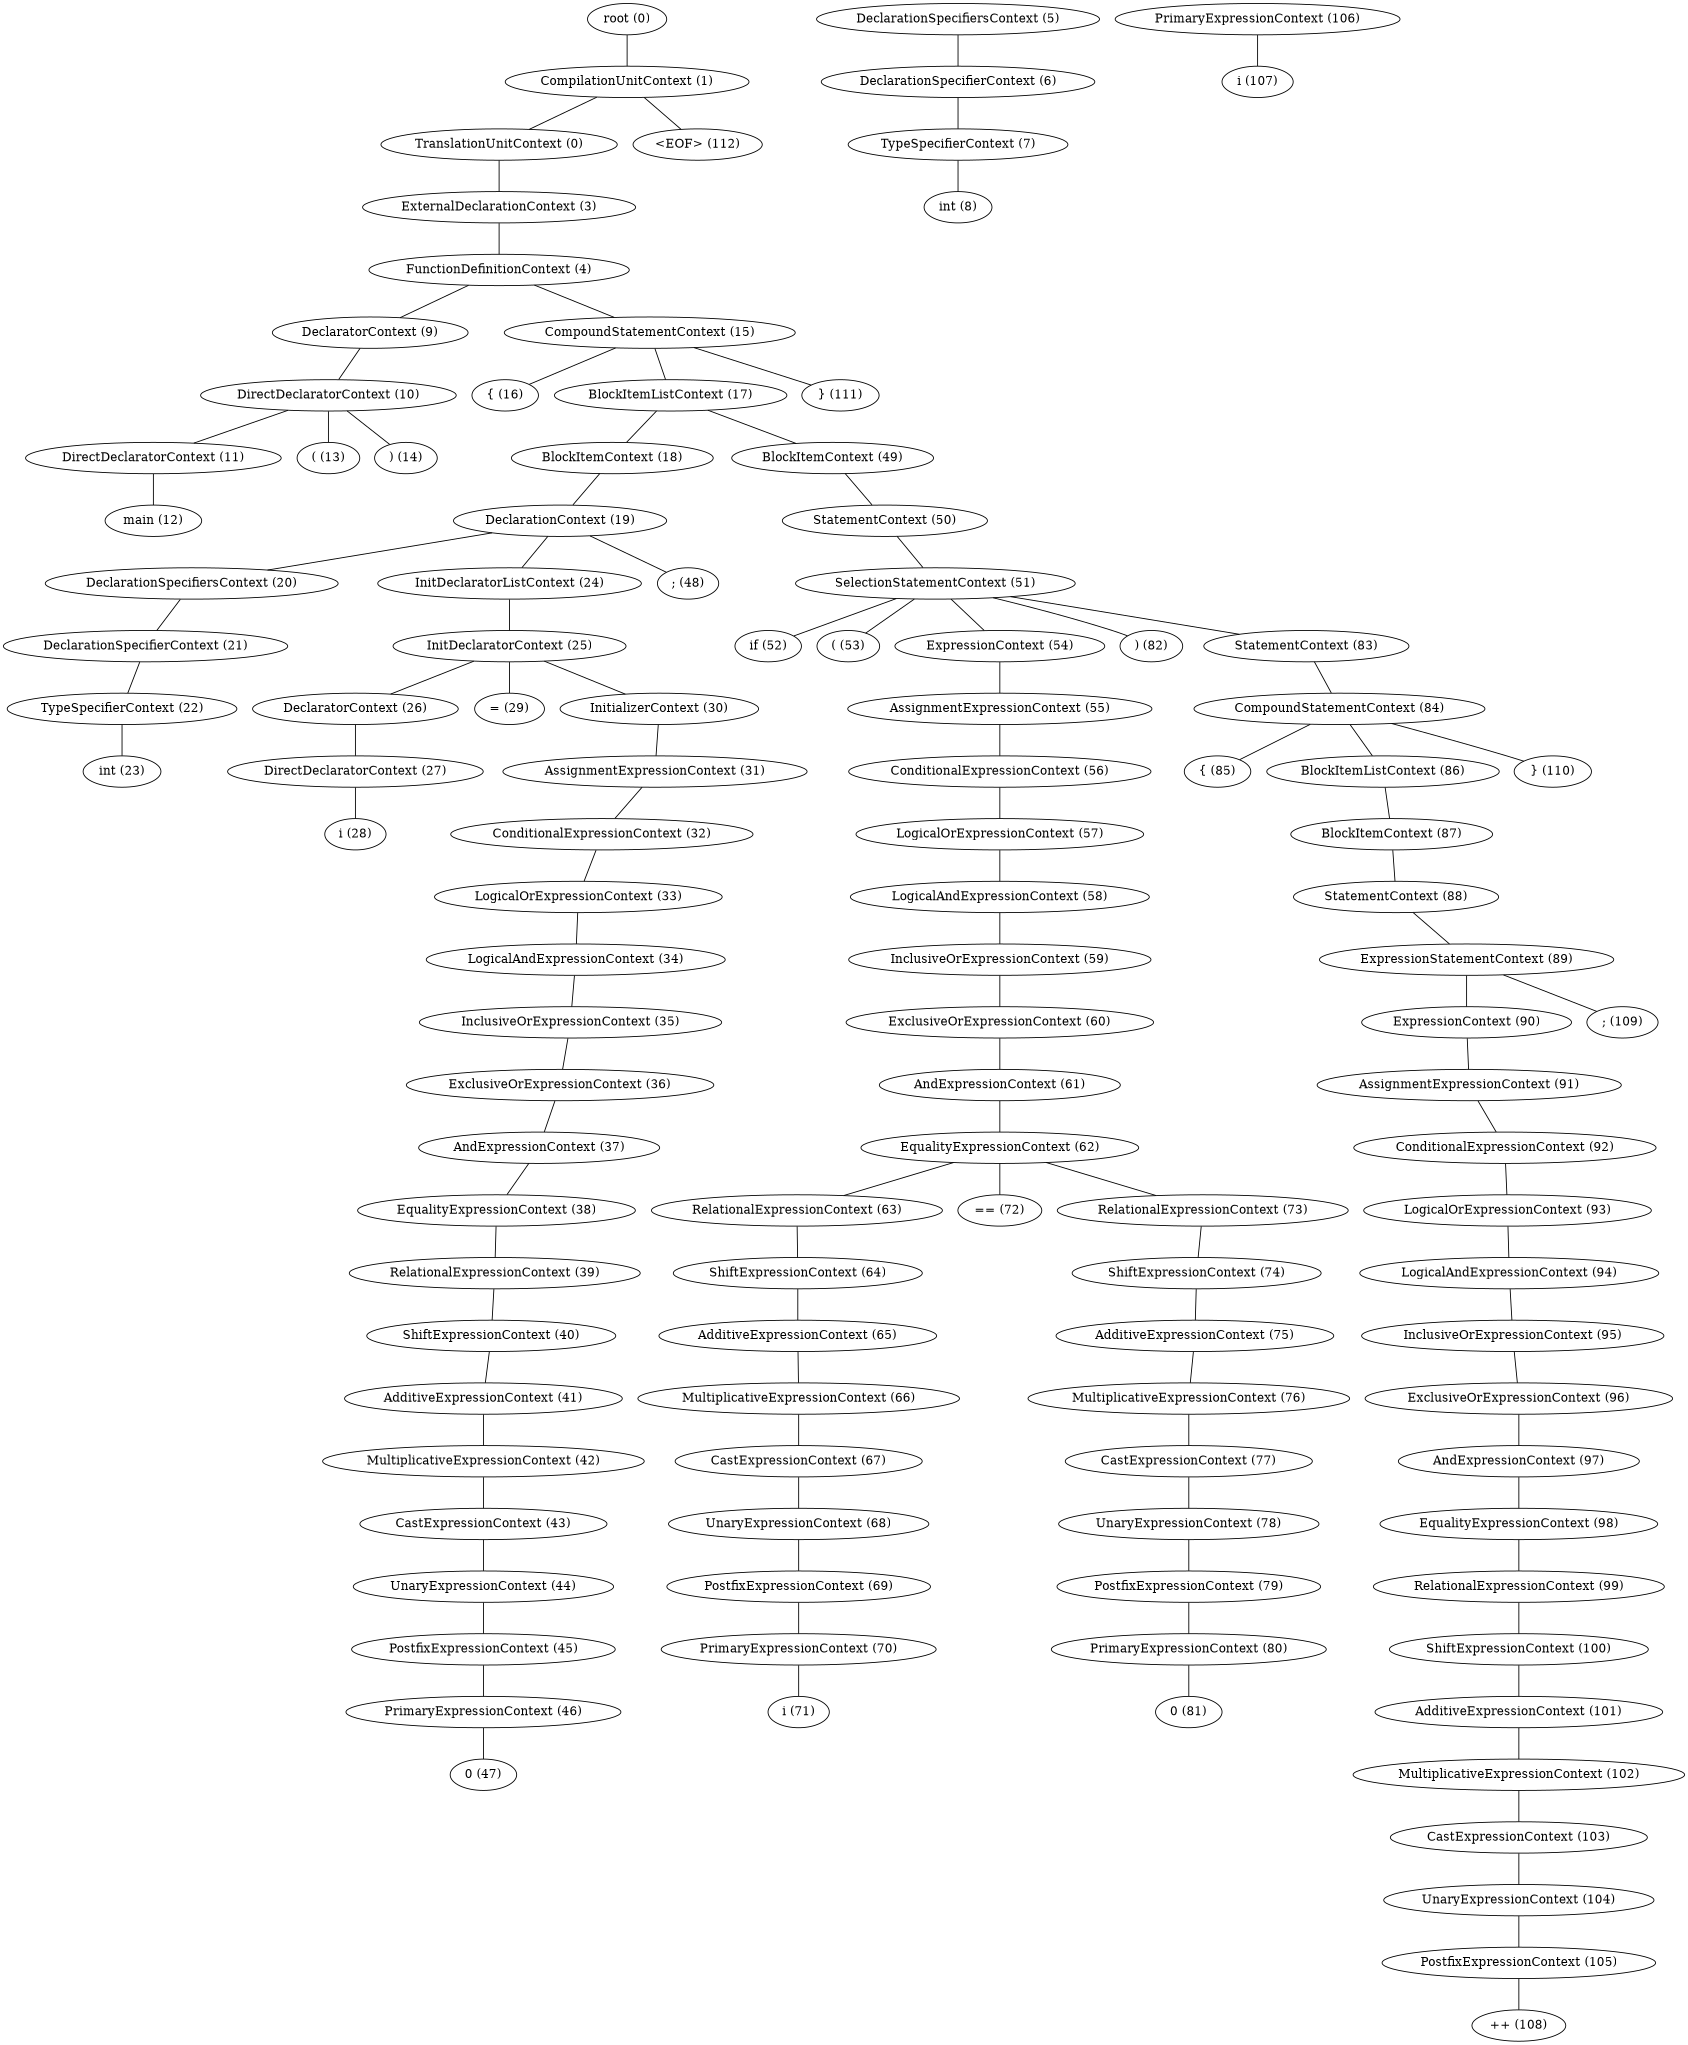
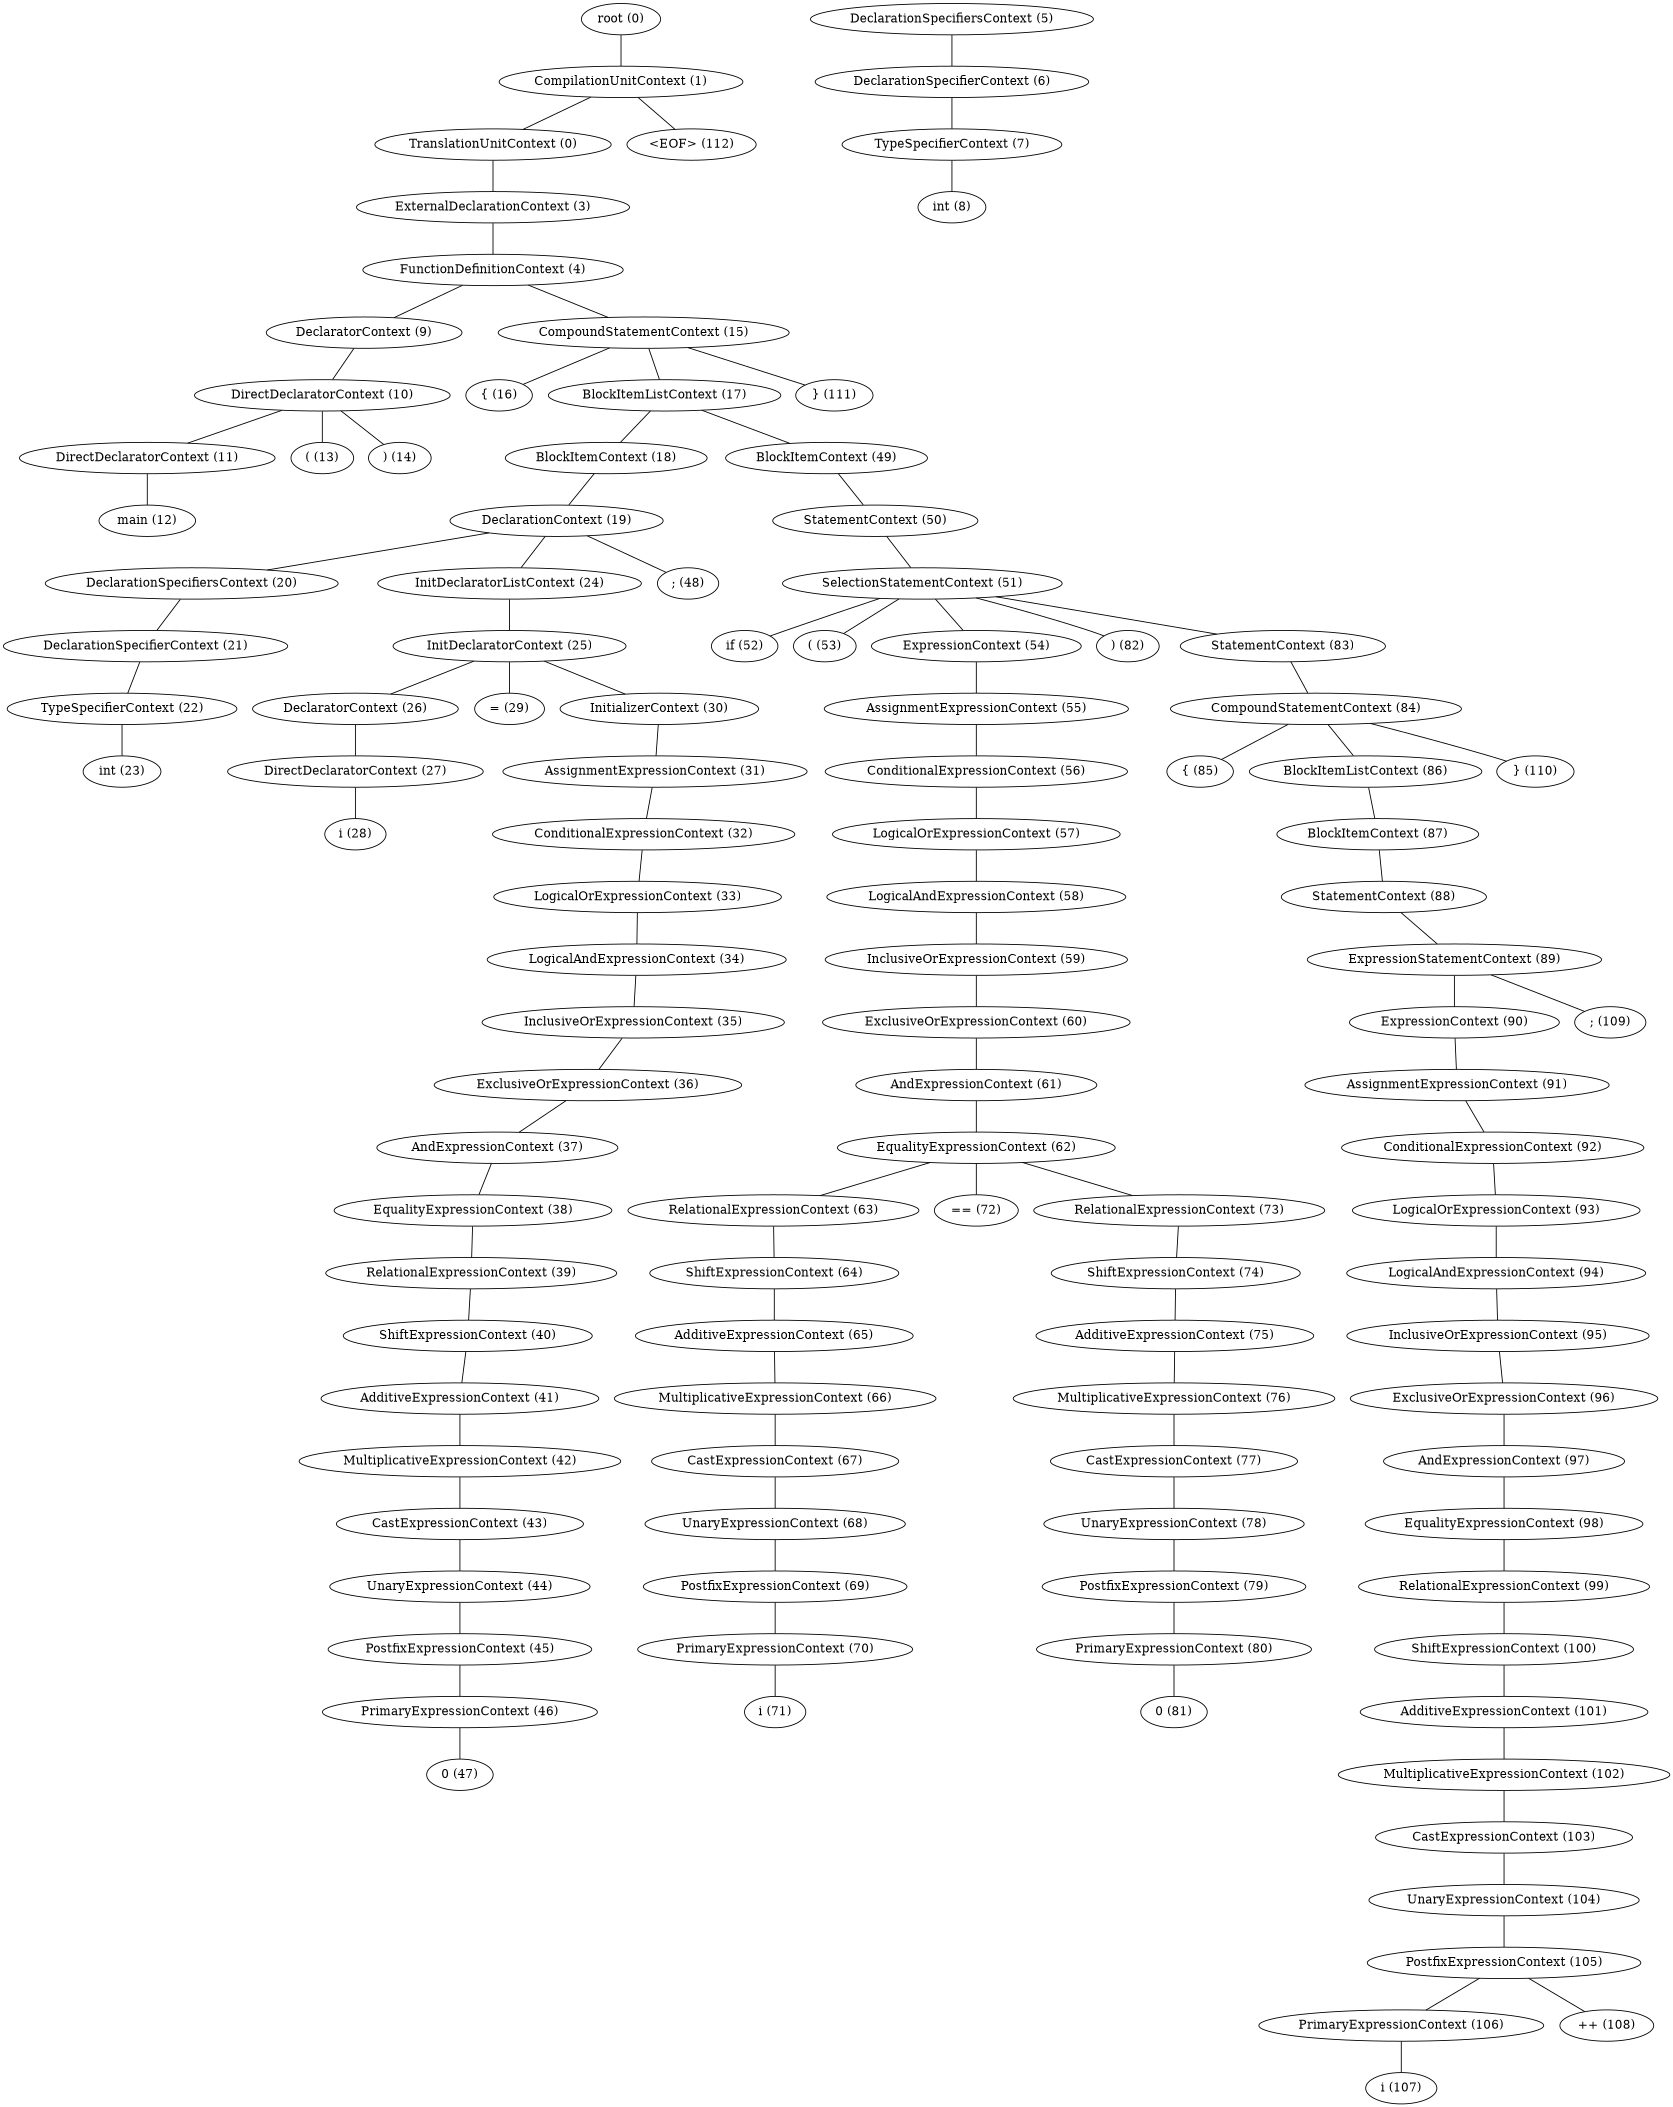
edge "PostfixExpressionContext (105)" -- "PrimaryExpressionContext (106)": added
